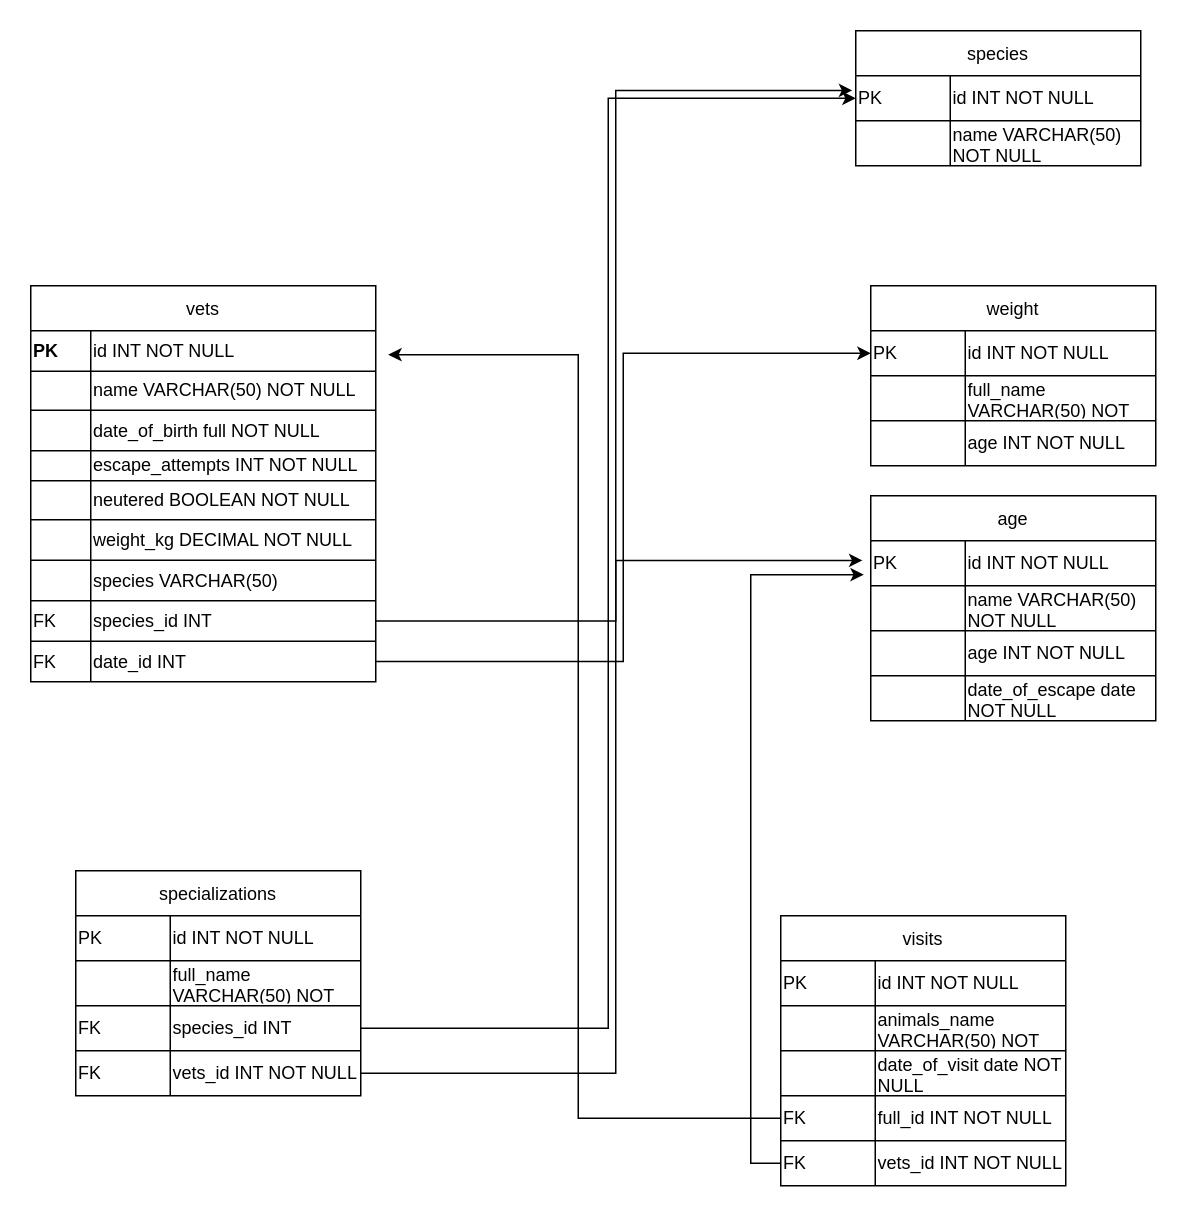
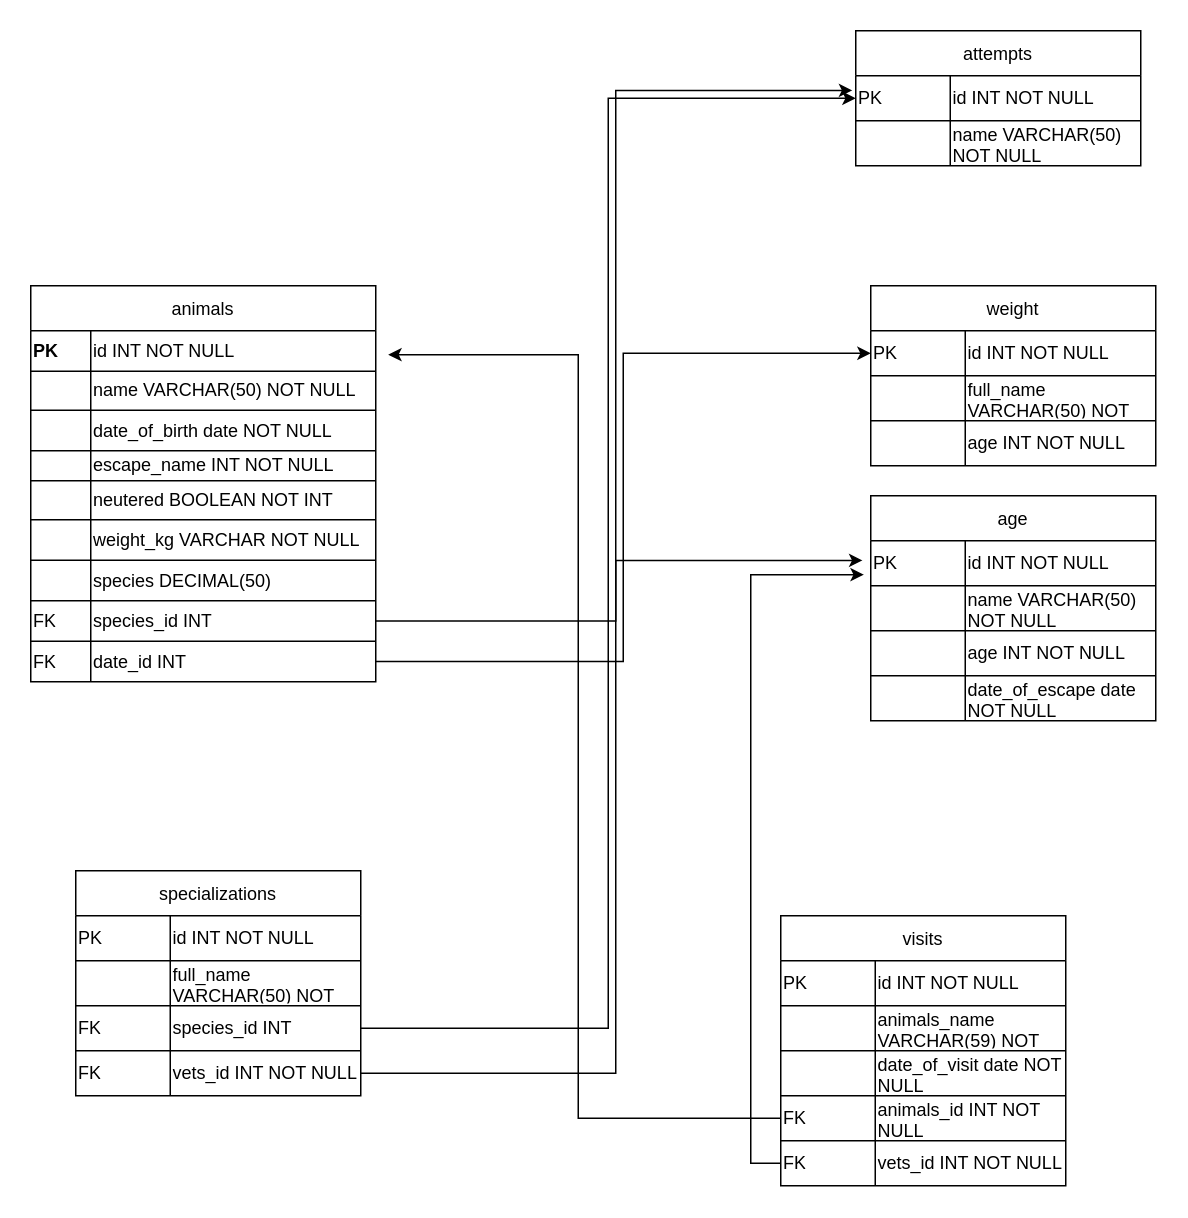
node "species": label "species" -> "attempts"
node "vets": label "vets" -> "animals"
node "date_of_birth full NOT NULL": label "date_of_birth full NOT NULL" -> "date_of_birth date NOT NULL"
node "escape_attempts INT NOT NULL": label "escape_attempts INT NOT NULL" -> "escape_name INT NOT NULL"
node "neutered BOOLEAN NOT NULL": label "neutered BOOLEAN NOT NULL" -> "neutered BOOLEAN NOT INT"
node "weight_kg DECIMAL NOT NULL": label "weight_kg DECIMAL NOT NULL" -> "weight_kg VARCHAR NOT NULL"
node "species VARCHAR(50)": label "species VARCHAR(50)" -> "species DECIMAL(50)"
node "animals_name VARCHAR(50) NOT NULL": label "animals_name VARCHAR(50) NOT NULL" -> "animals_name VARCHAR(59) NOT NULL"
node "full_id INT NOT NULL": label "full_id INT NOT NULL" -> "animals_id INT NOT NULL"
